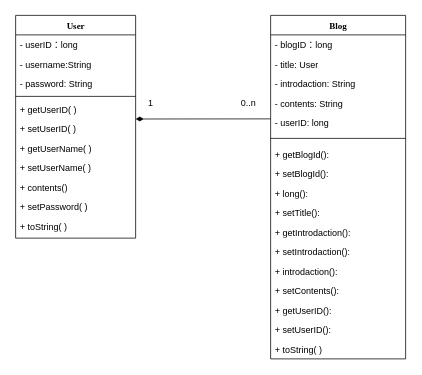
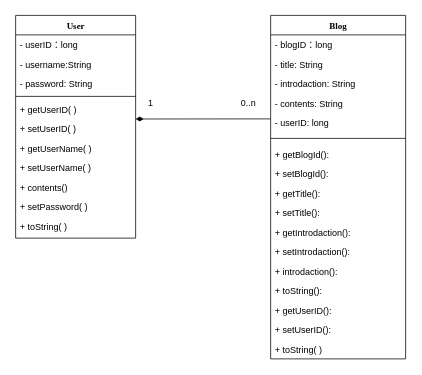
node "- title: User": label "- title: User" -> "- title: String"
node "+ long():": label "+ long():" -> "+ getTitle():"
node "+ setContents():": label "+ setContents():" -> "+ toString():"
